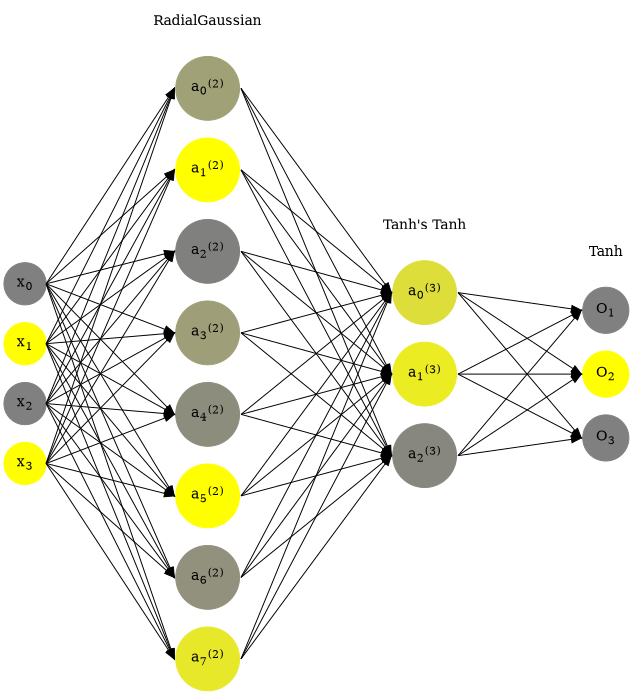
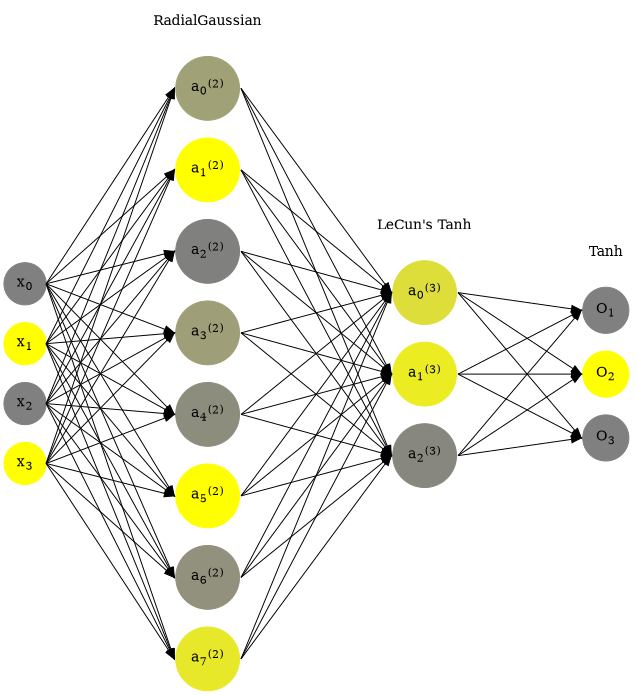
node "Tanh's Tanh": label "Tanh's Tanh" -> "LeCun's Tanh"
